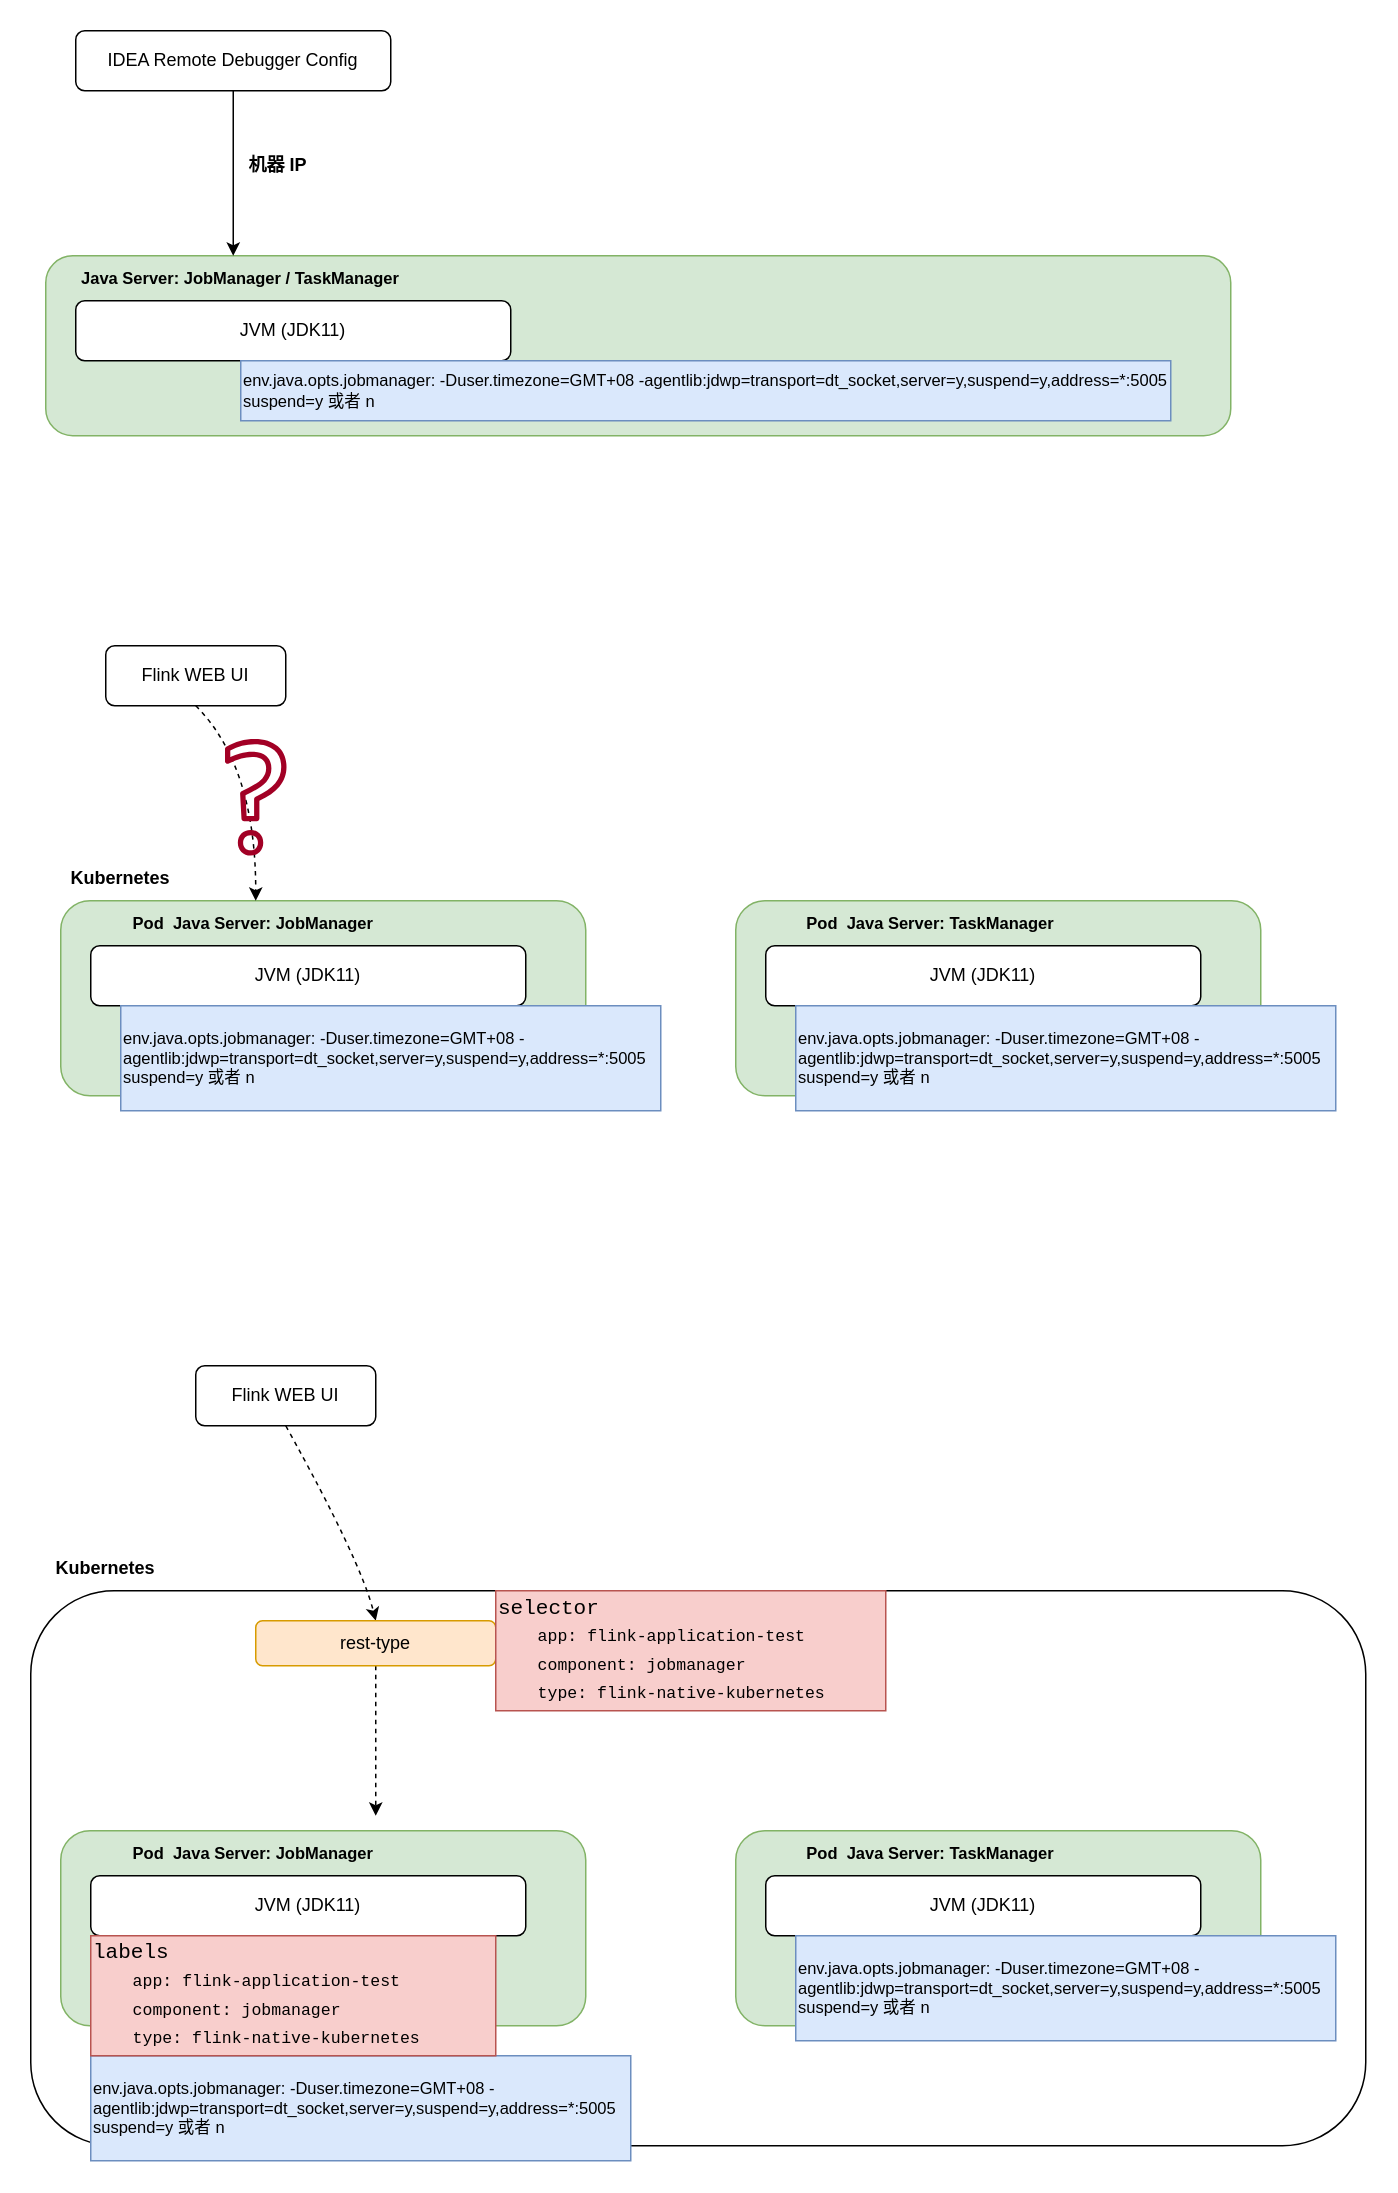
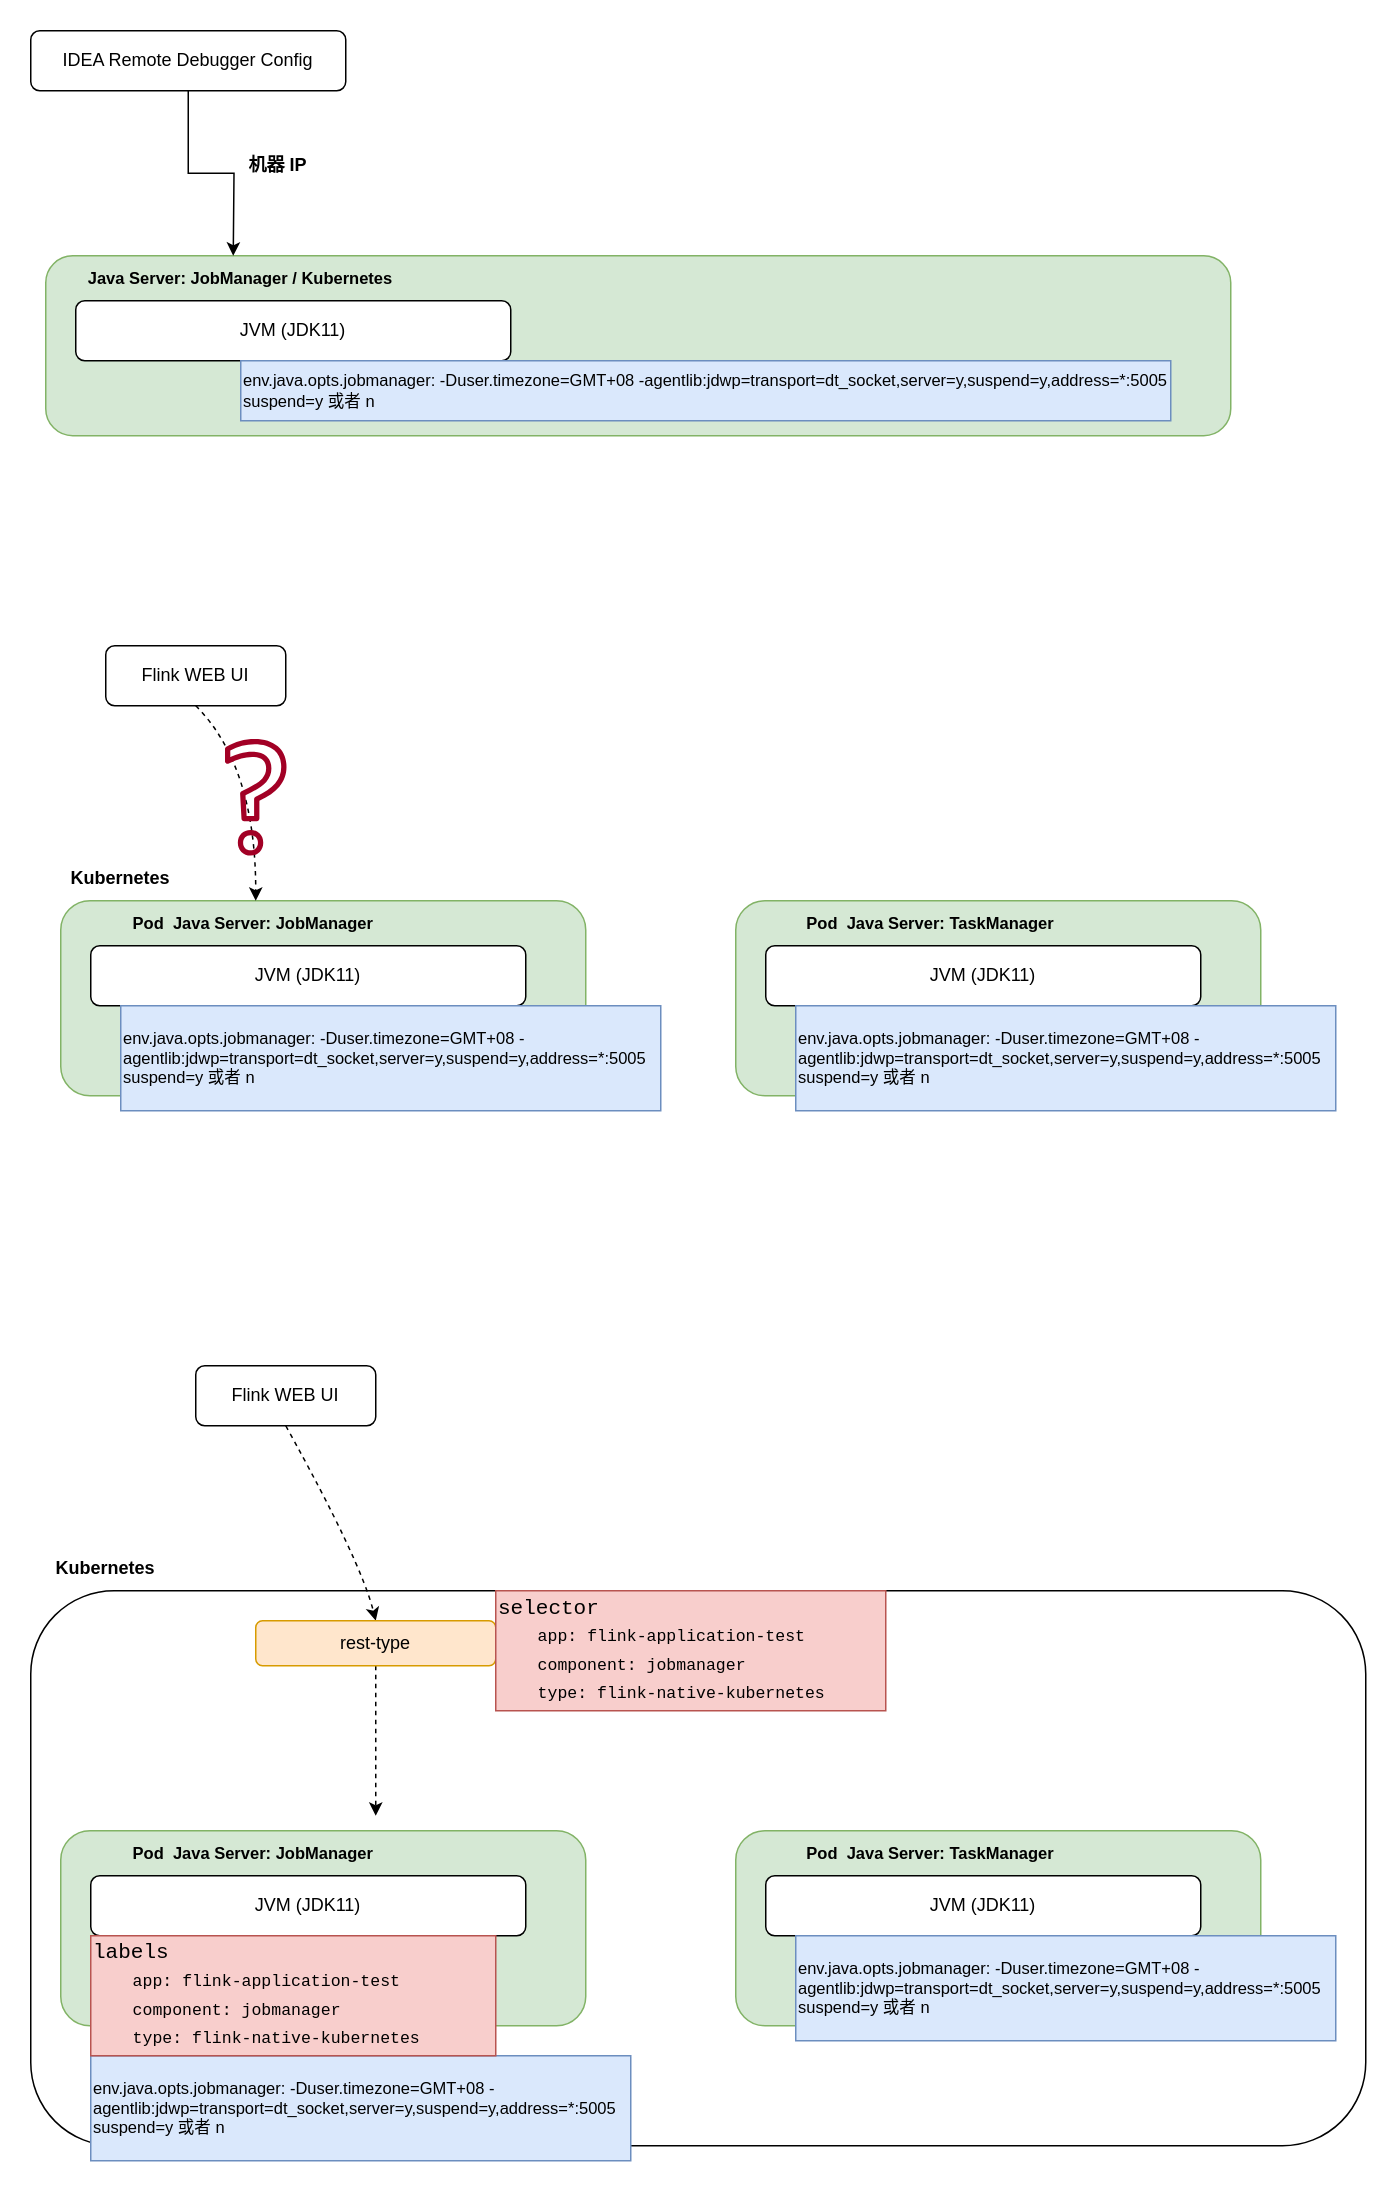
node "IDEA Remote Debugger Config": moved (233, 61) -> (188, 61)
node "Java Server: JobManager / TaskManager": label "Java Server: JobManager / TaskManager" -> "Java Server: JobManager / Kubernetes"
